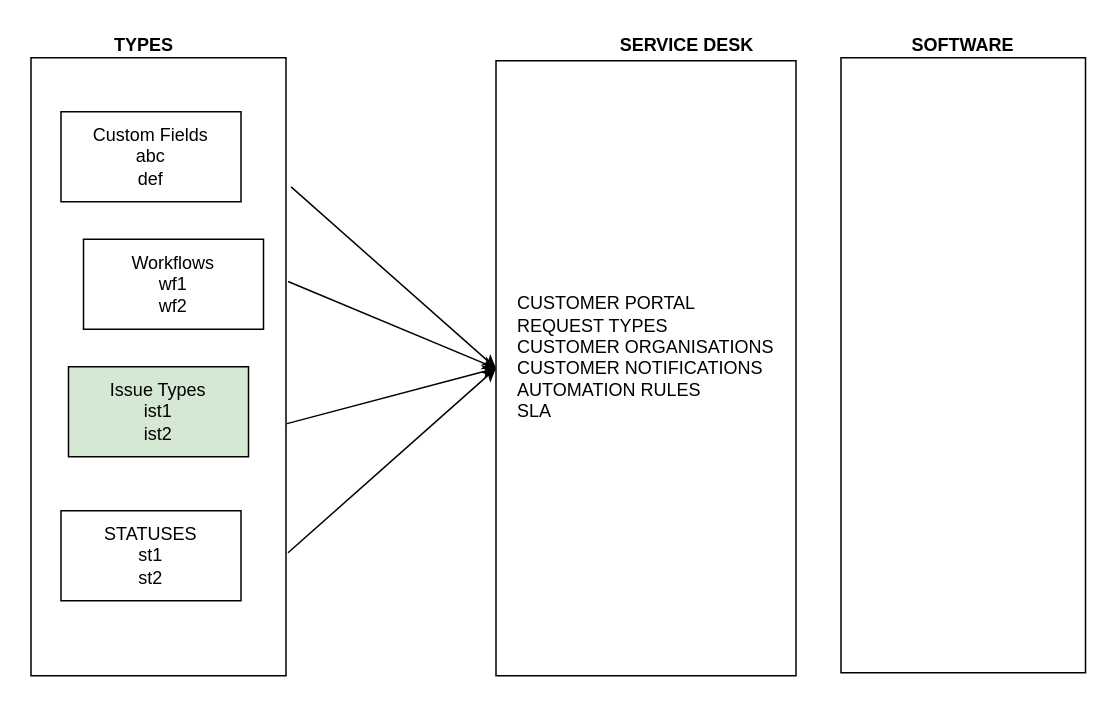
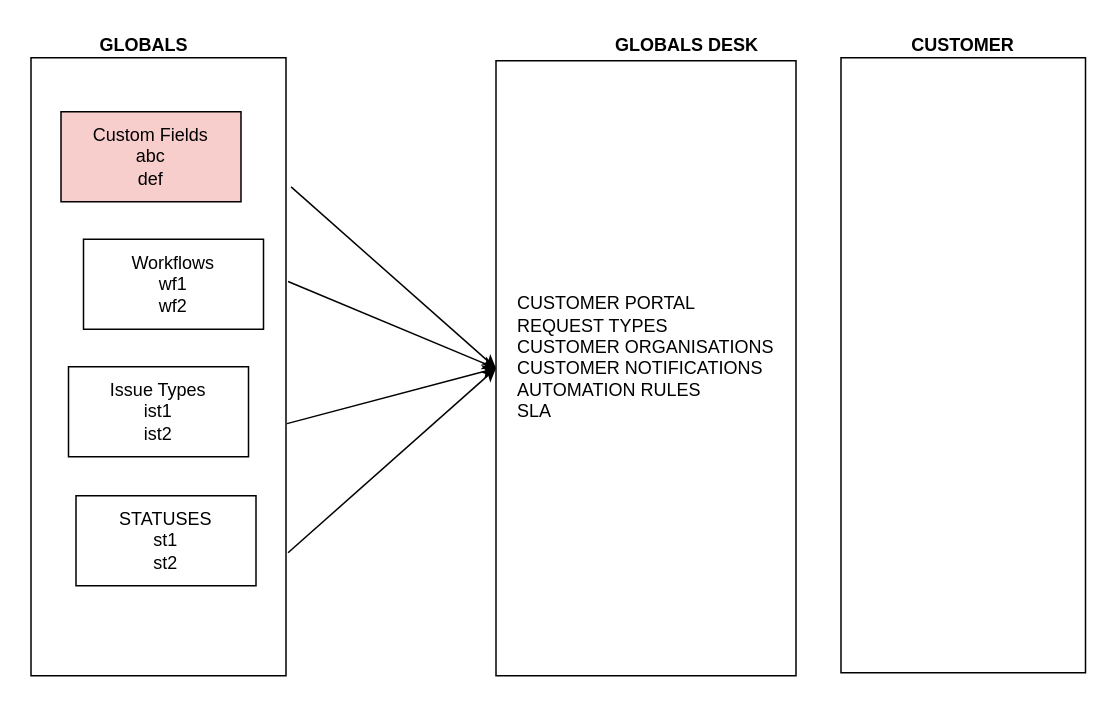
node "TYPES": label "TYPES" -> "GLOBALS"
node "SERVICE DESK": label "SERVICE DESK" -> "GLOBALS DESK"
node "SOFTWARE": label "SOFTWARE" -> "CUSTOMER"
node "Custom Fields abc def": fillcolor #ffffff -> #f8cecc
node "Issue Types ist1 ist2": fillcolor #d5e8d4 -> #ffffff
node "STATUSES st1 st2": moved (151, 556) -> (166, 541)
